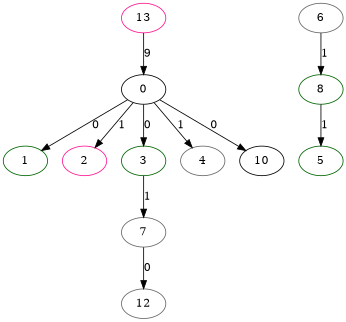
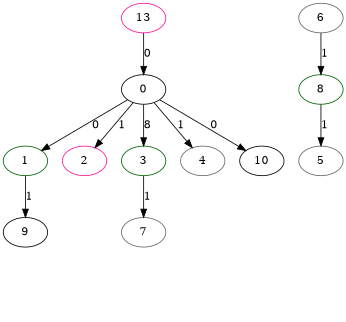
edge "13" -> "0": label "9" -> "0"
edge "0" -> "3": label "0" -> "8"
node "5": color darkgreen -> gray40
node "9": added
node "12": removed
